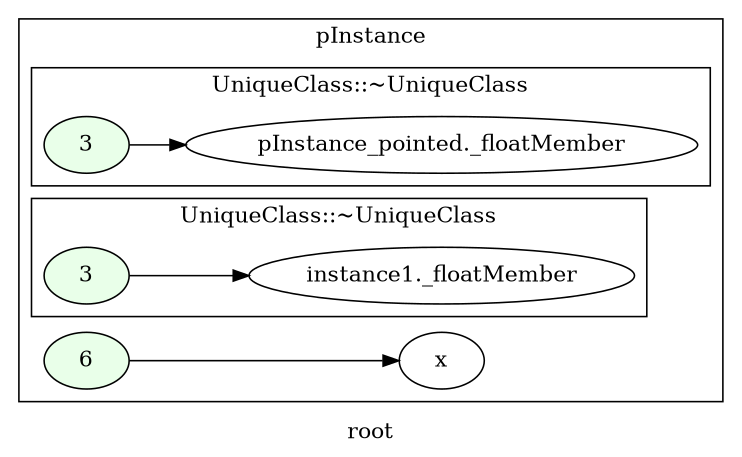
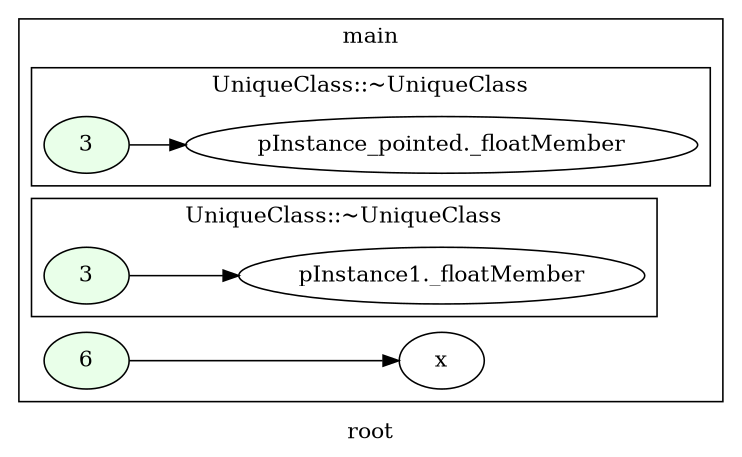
cluster "pInstance": label "pInstance" -> "main"
node "instance1._floatMember": label "instance1._floatMember" -> "pInstance1._floatMember"
